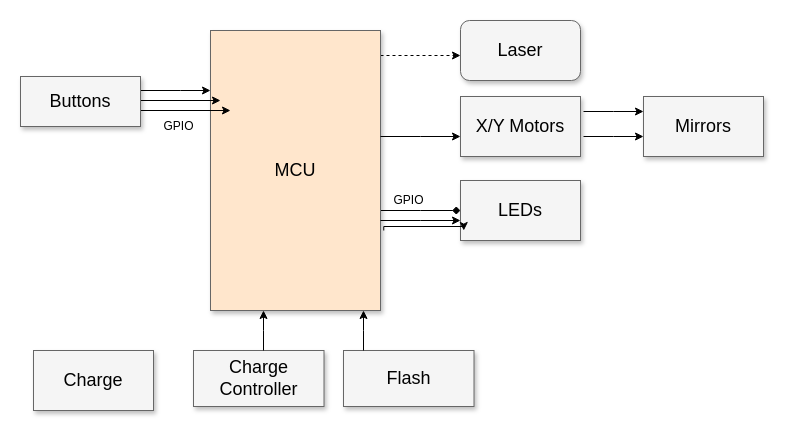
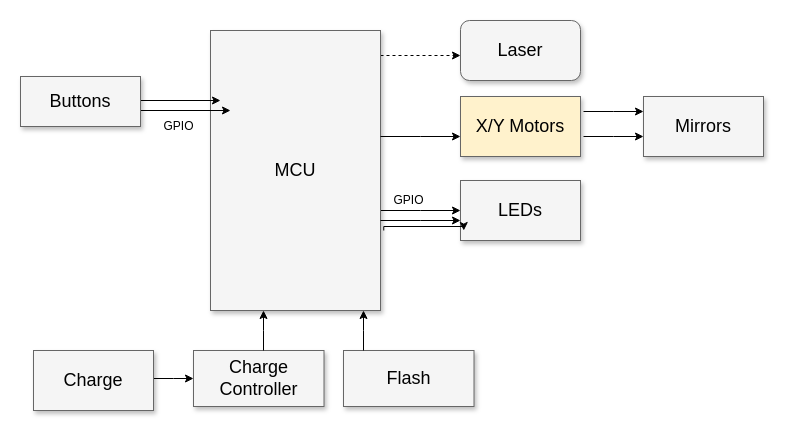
edge "Buttons" -> "MCU": removed
node "X/Y Motors": fillcolor #f5f5f5 -> #fff2cc
node "MCU": fillcolor #ffe6cc -> #f5f5f5
edge "MCU" -> "LEDs": arrowhead diamond -> classic
edge "Charge" -> "Charge Controller": added
